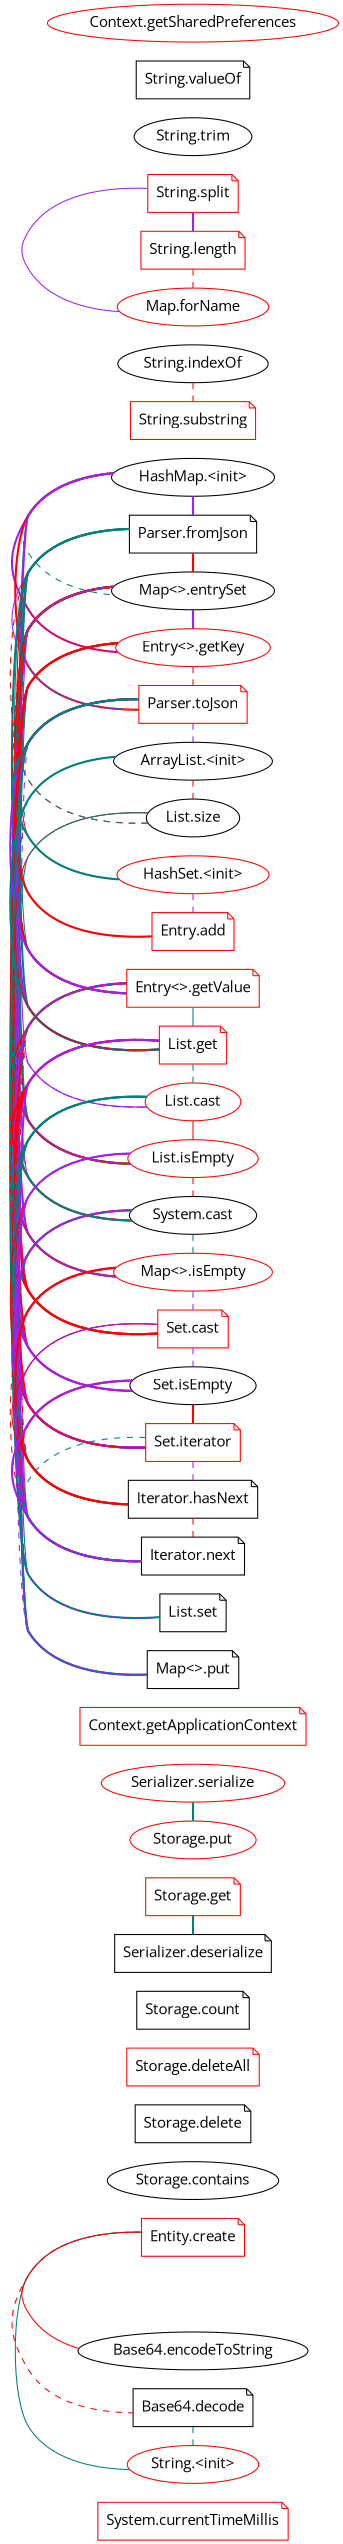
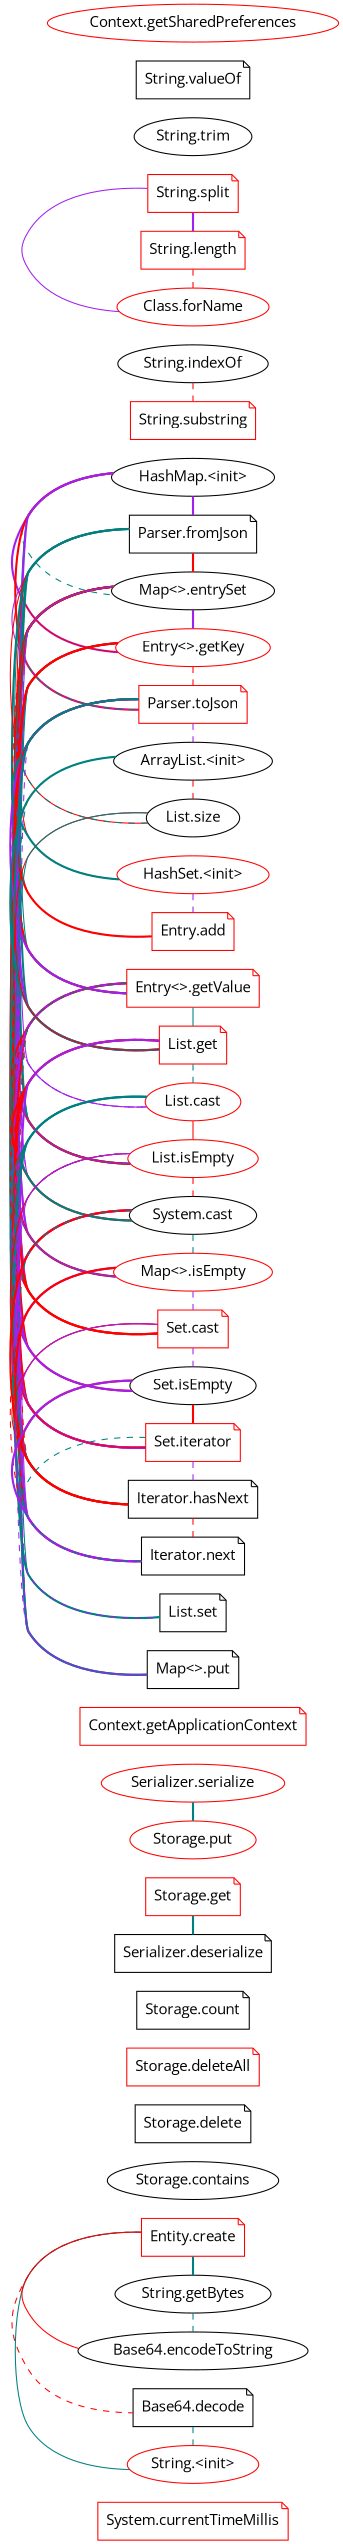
node "Map.forName": label "Map.forName" -> "Class.forName"
edge "Parser.fromJson" -- "List.size": style dashed -> solid
edge "Entry<>.getKey" -- "Entry<>.getValue": color red -> teal
edge "List.isEmpty" -- "Set.isEmpty": color red -> purple
edge "System.cast" -- "Iterator.hasNext": added
edge "List.isEmpty" -- "Iterator.next": removed
node "String.getBytes": added
